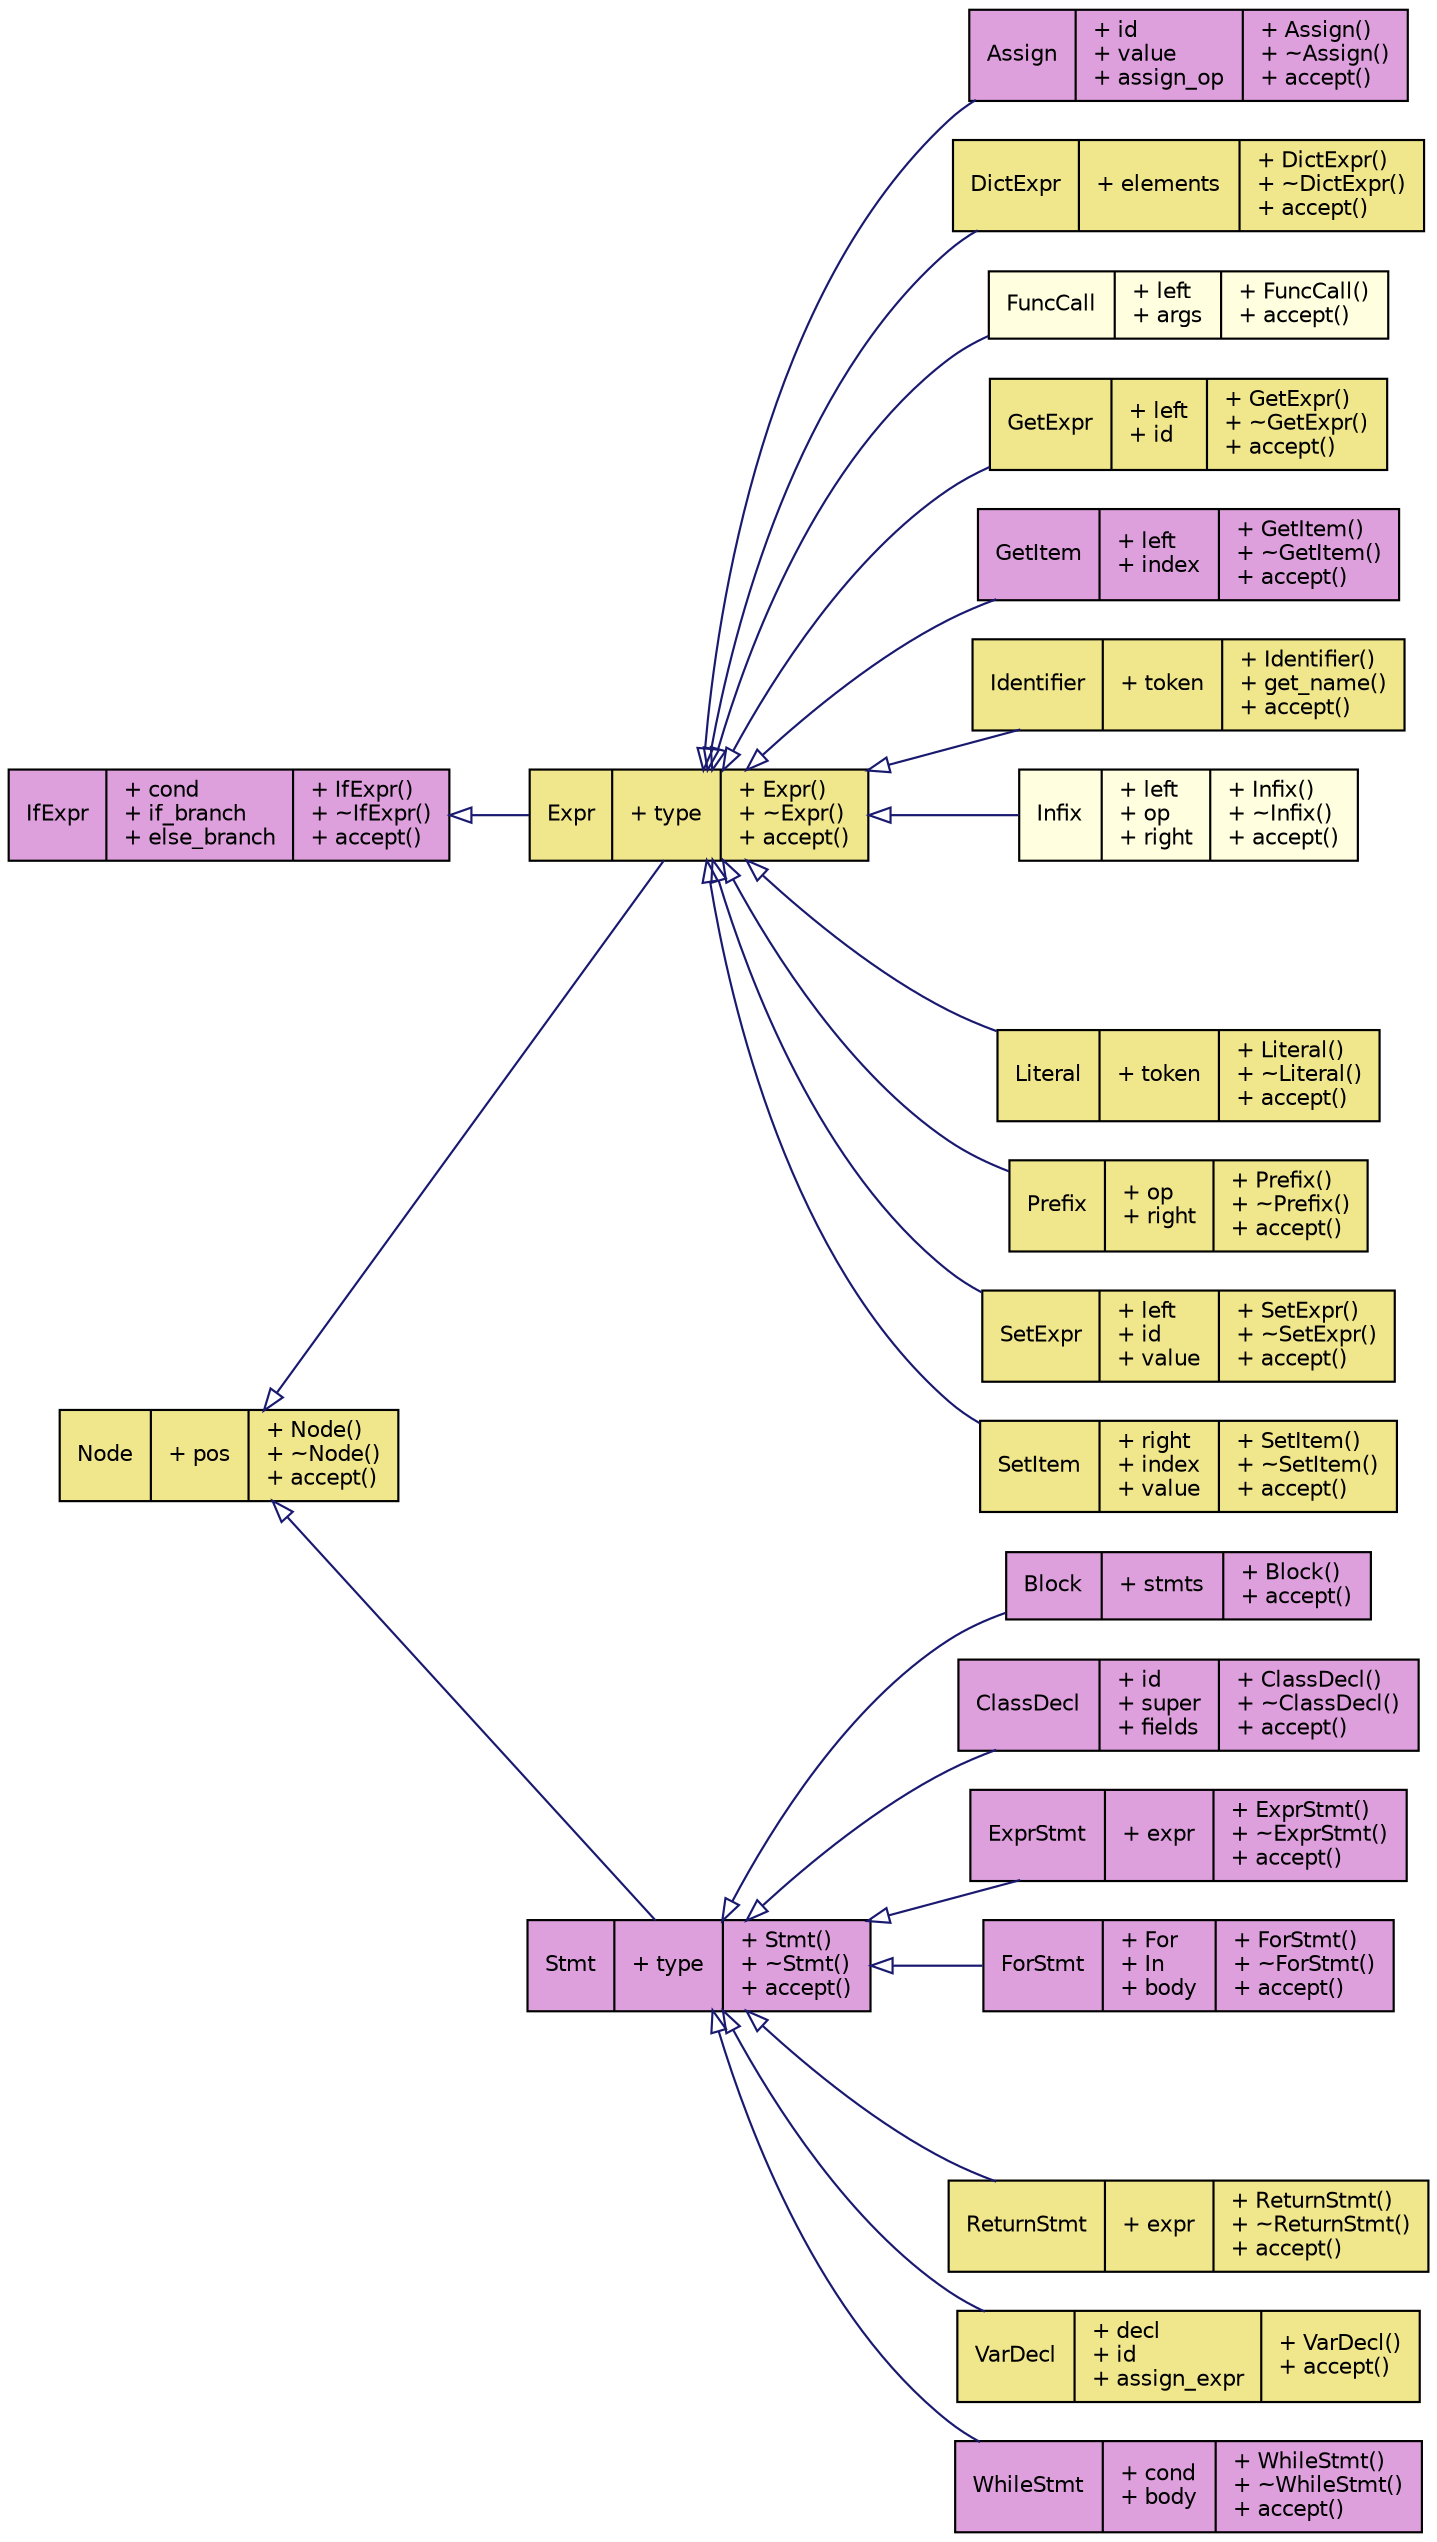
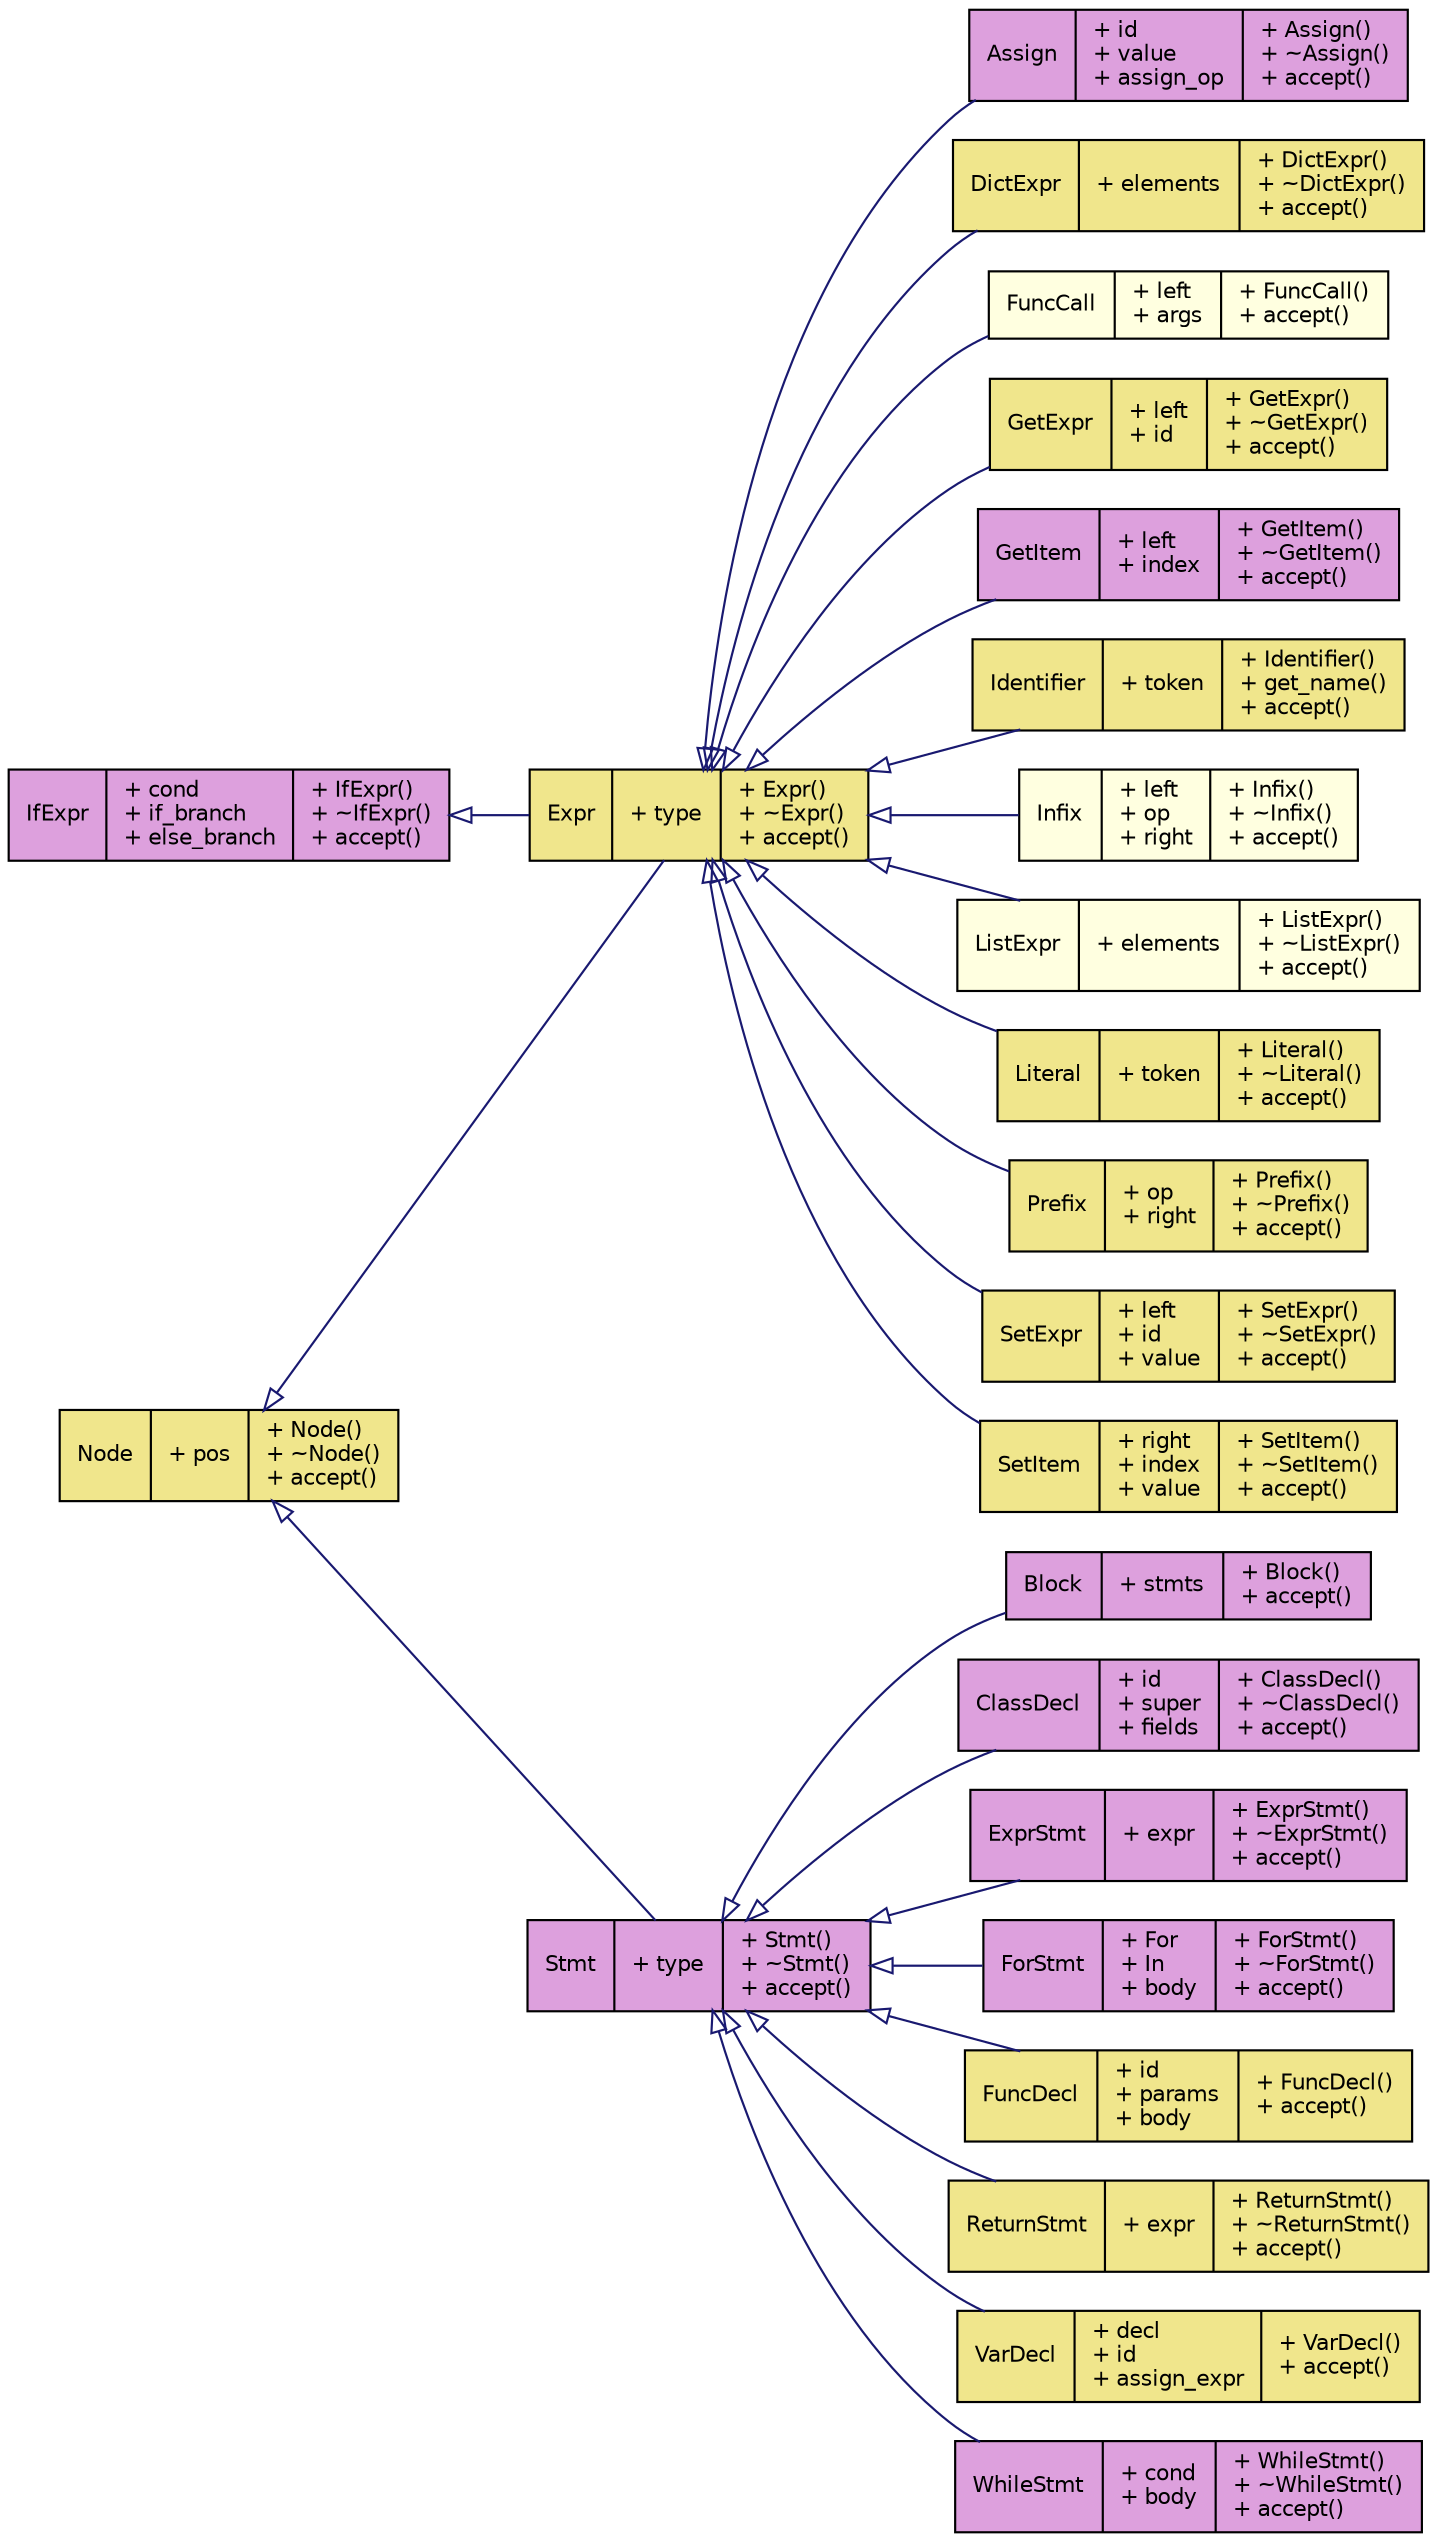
node "ListExpr": added
node "FuncDecl": added
